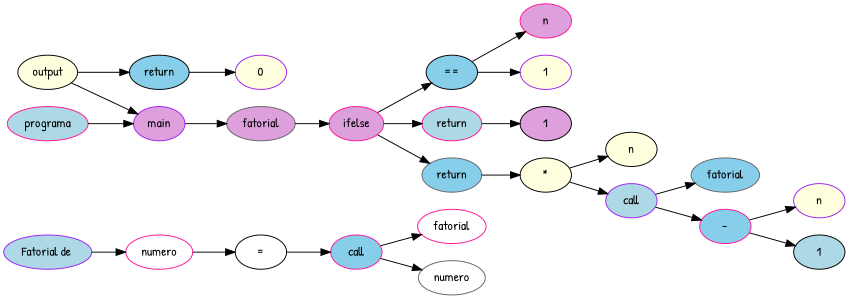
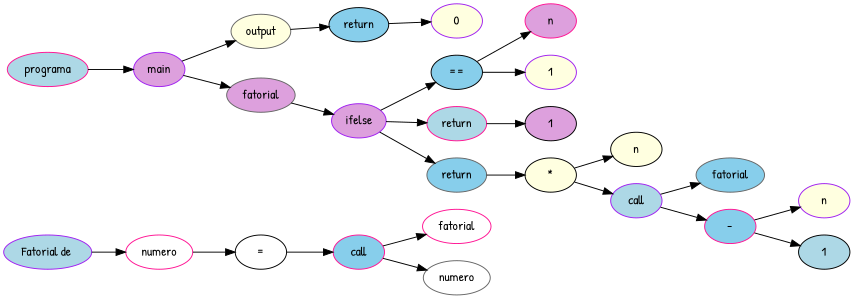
node "output": color black -> gray40
edge "output" -> "main": reversed
node "ifelse": color deeppink -> purple
